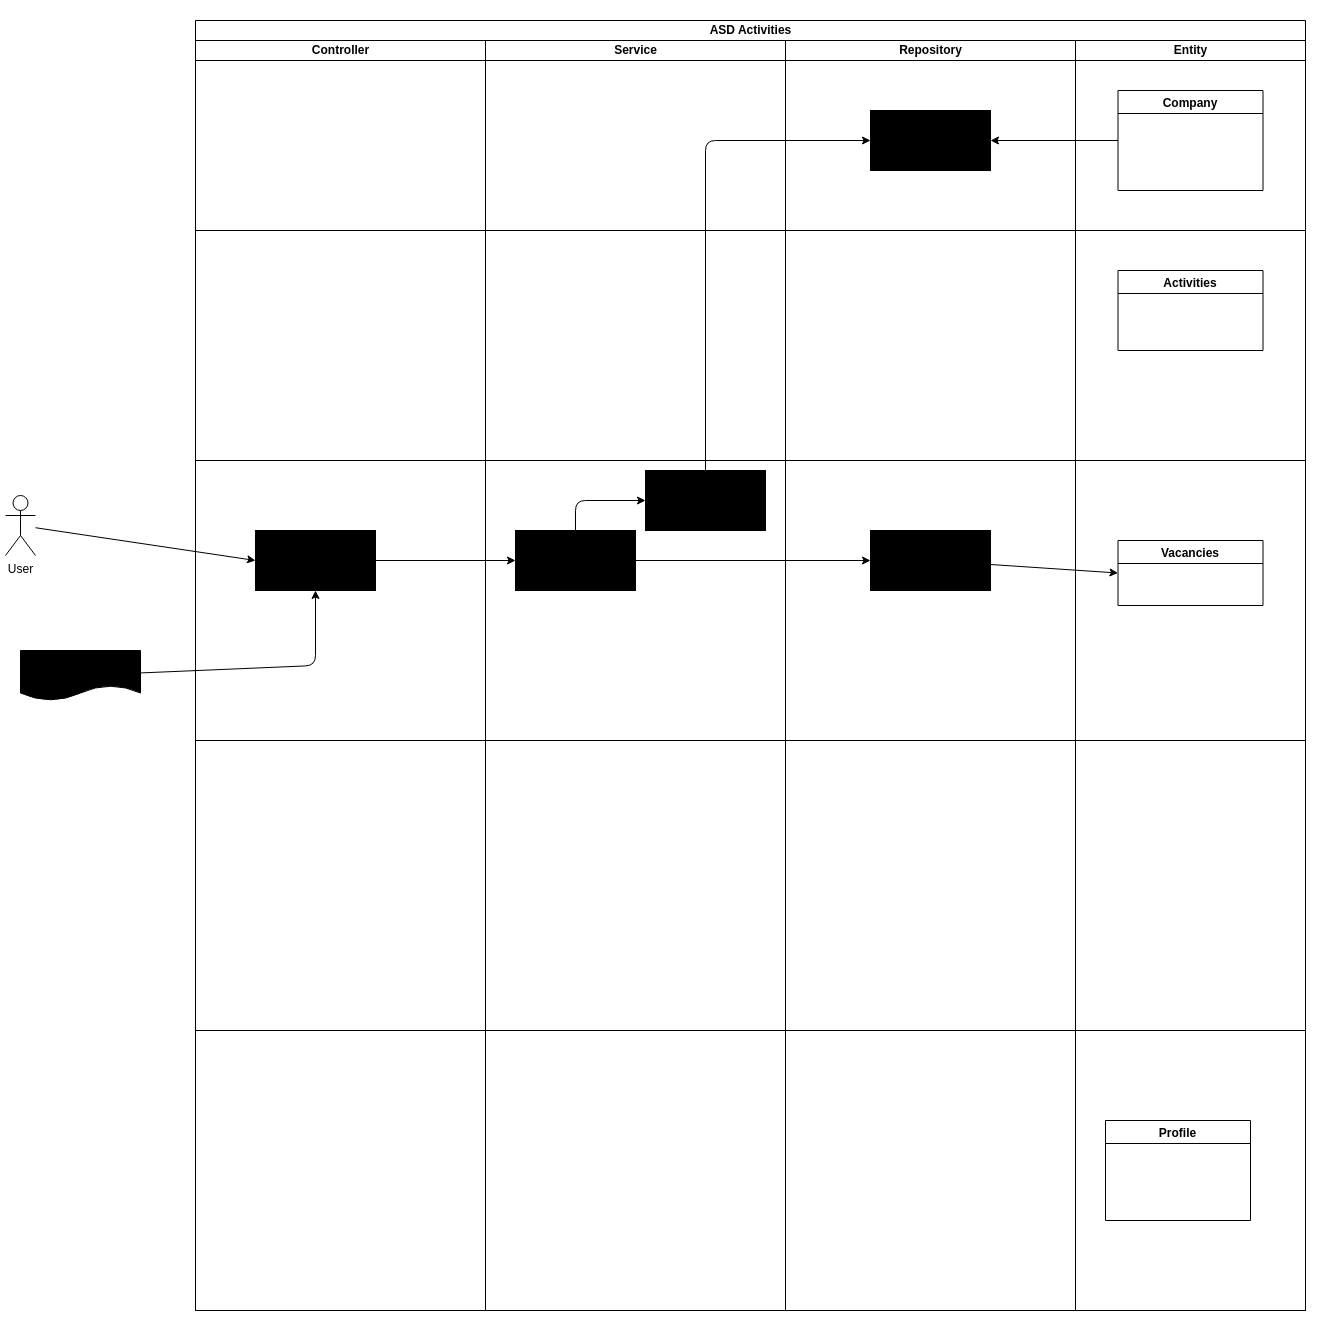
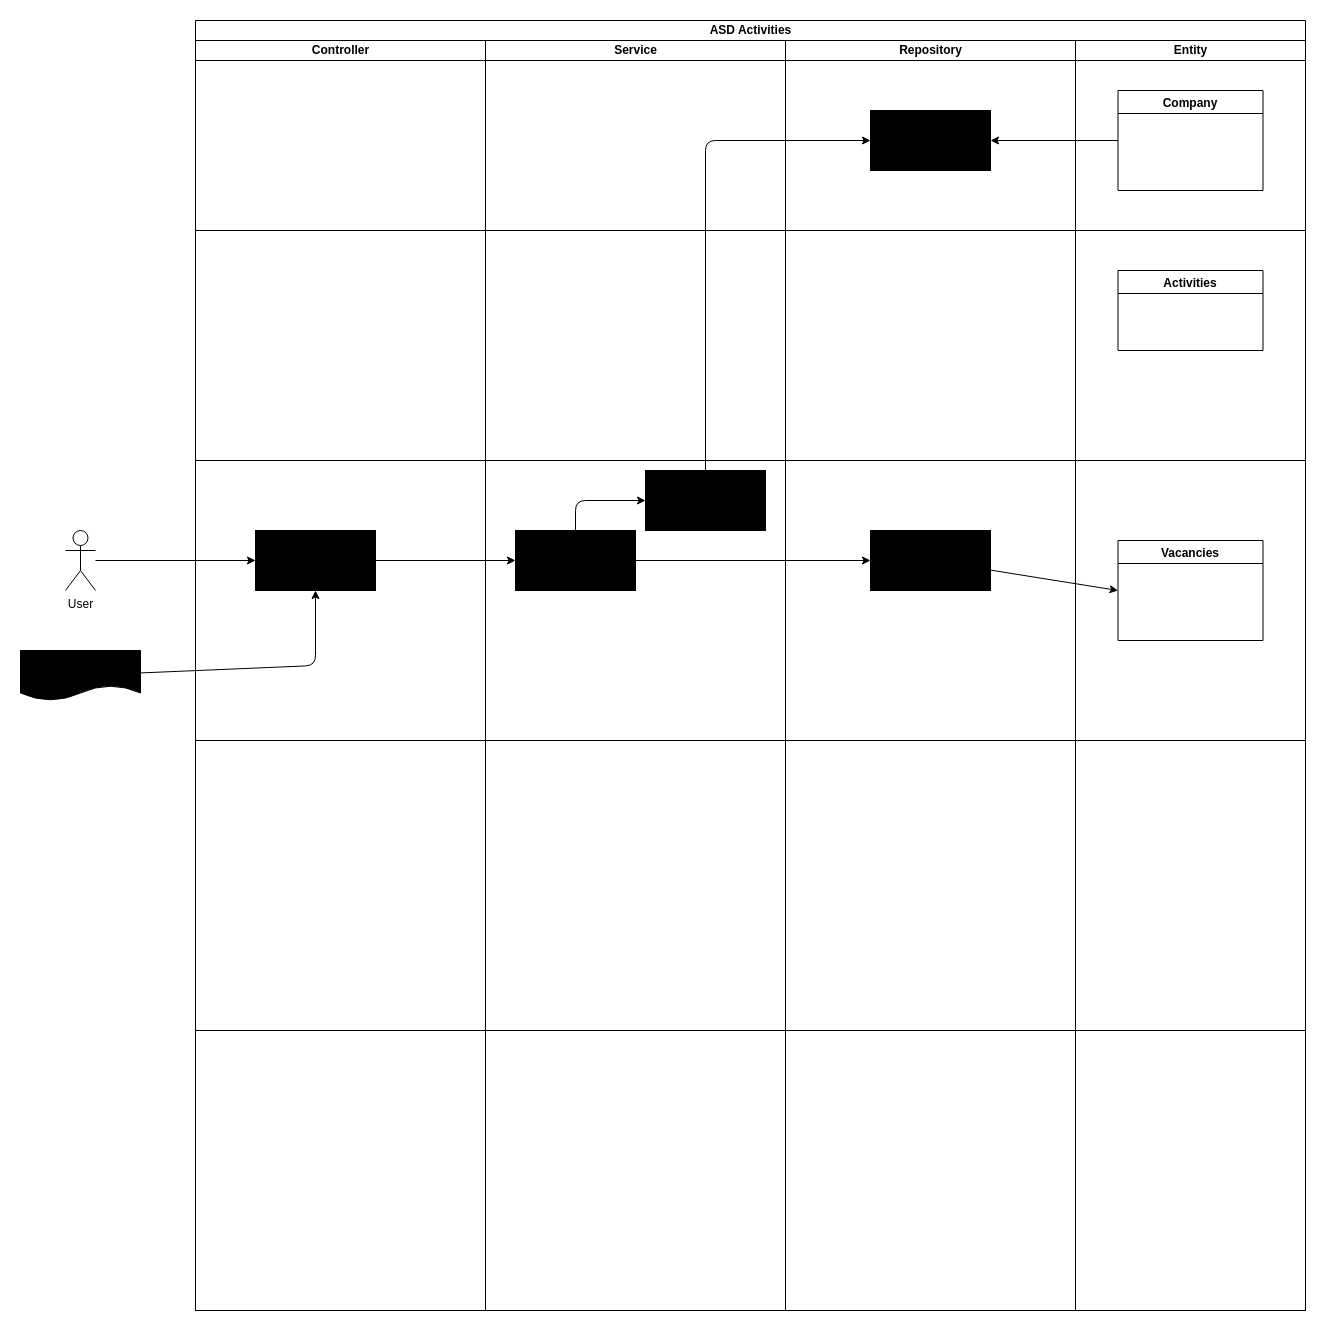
node "User": moved (21, 526) -> (81, 561)
node "Vacancies": size 145x65 -> 145x100
node "Profile": removed
